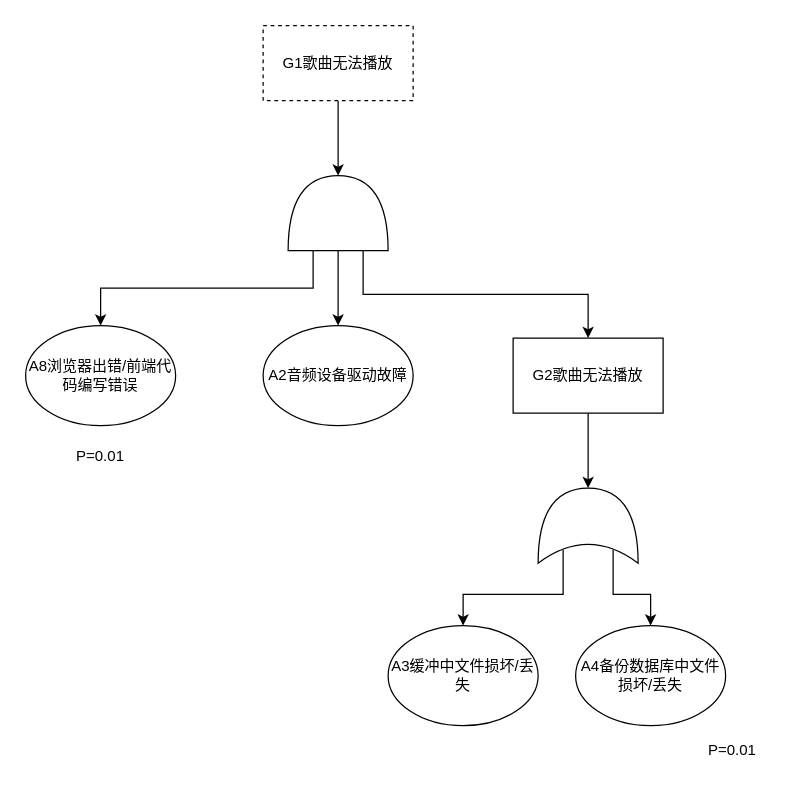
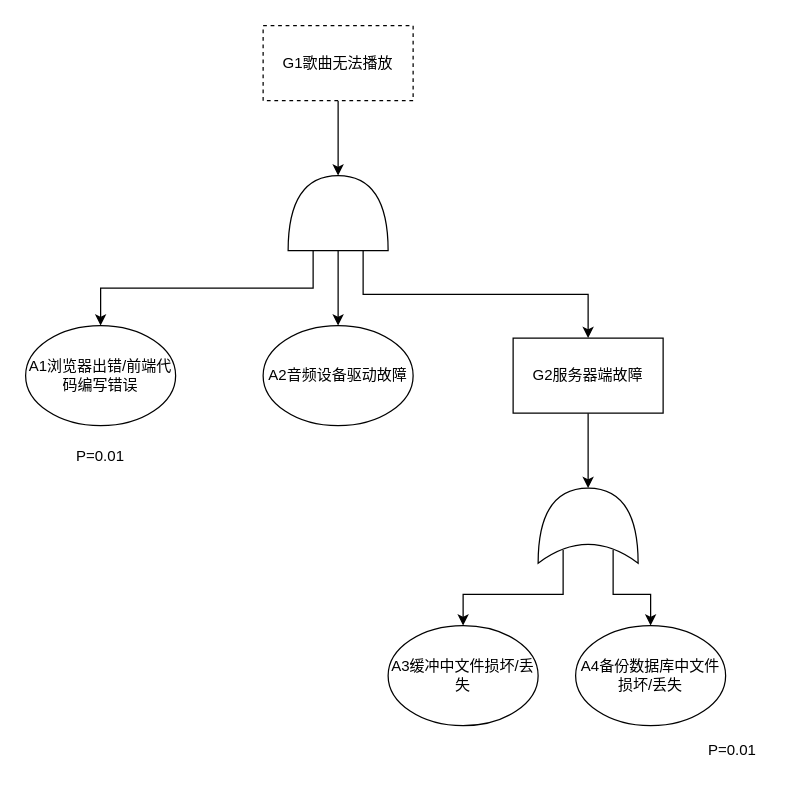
node "A8浏览器出错/前端代码编写错误": label "A8浏览器出错/前端代码编写错误" -> "A1浏览器出错/前端代码编写错误"
node "G2歌曲无法播放": label "G2歌曲无法播放" -> "G2服务器端故障"
